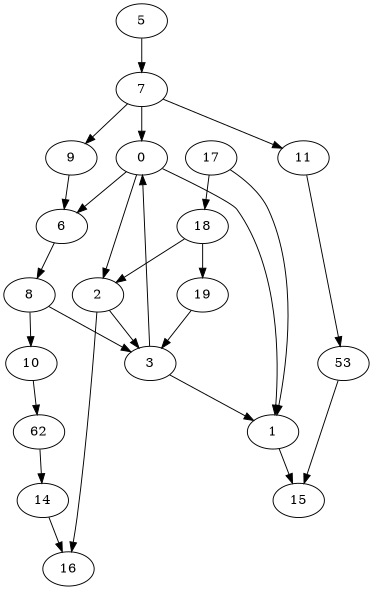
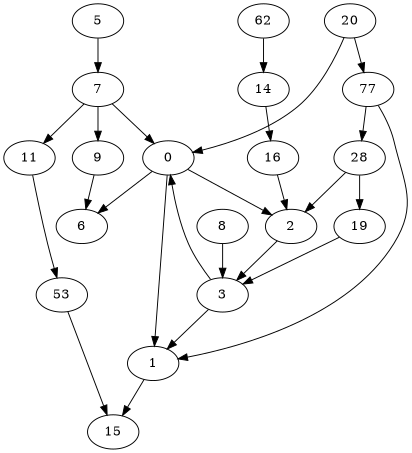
node "20": added
node "17": label "17" -> "77"
node "18": label "18" -> "28"
edge "6" -> "8": removed
node "10": removed
edge "2" -> "16": reversed
